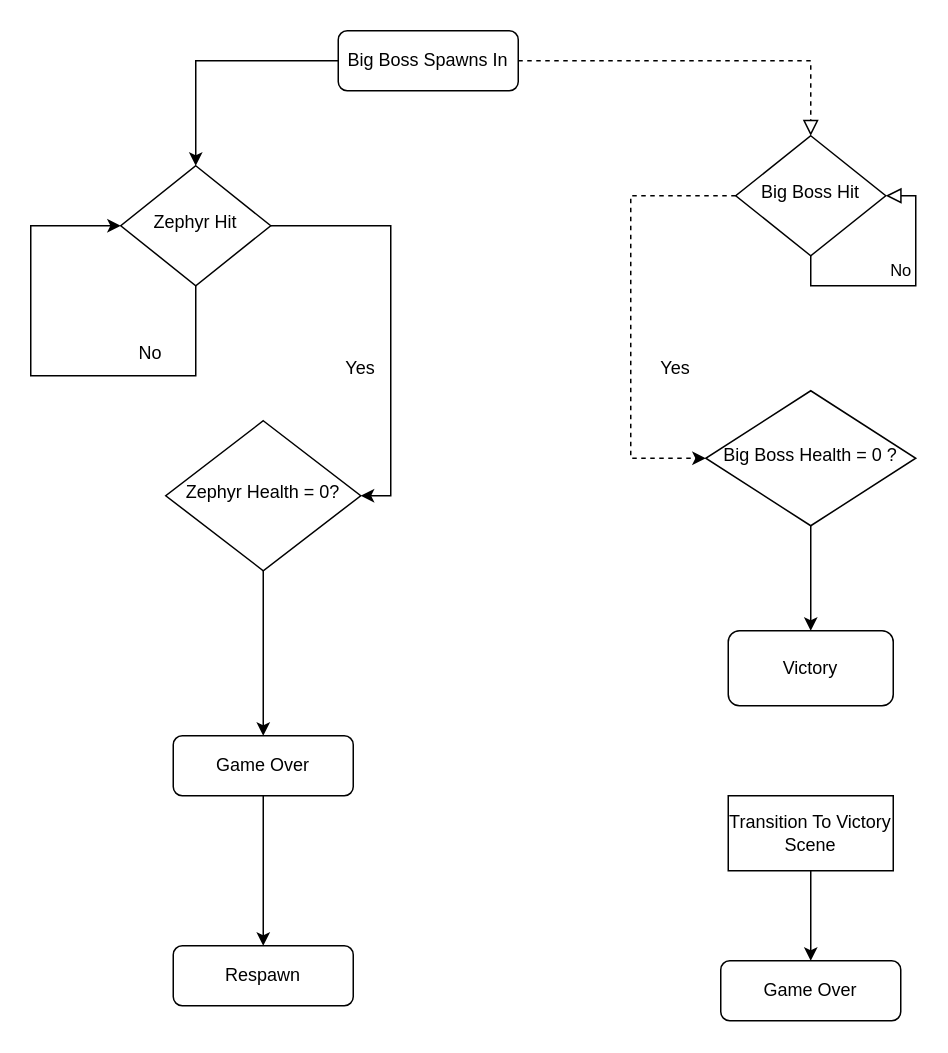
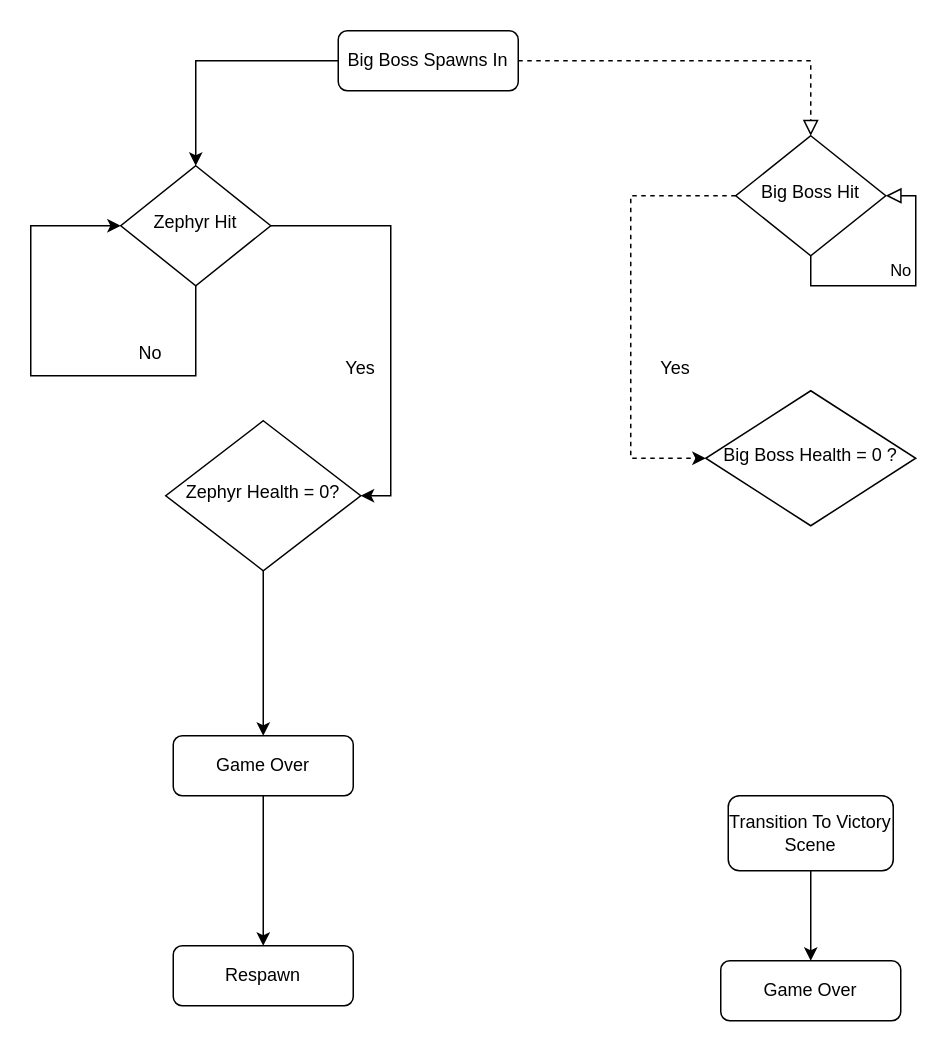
edge "Big Boss Health = 0 ?" -> "Victory": removed
node "Victory": removed
node "Transition To Victory Scene": shape rectangle -> rounded rectangle
